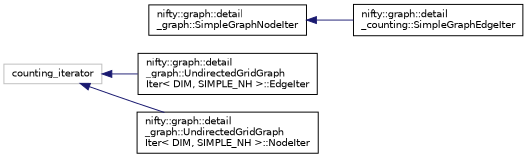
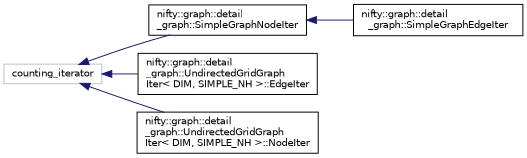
node "nifty::graph::detail _counting::SimpleGraphEdgeIter": label "nifty::graph::detail _counting::SimpleGraphEdgeIter" -> "nifty::graph::detail _graph::SimpleGraphEdgeIter"
edge "nifty::graph::detail _graph::SimpleGraphNodeIter" -> "counting_iterator": added
